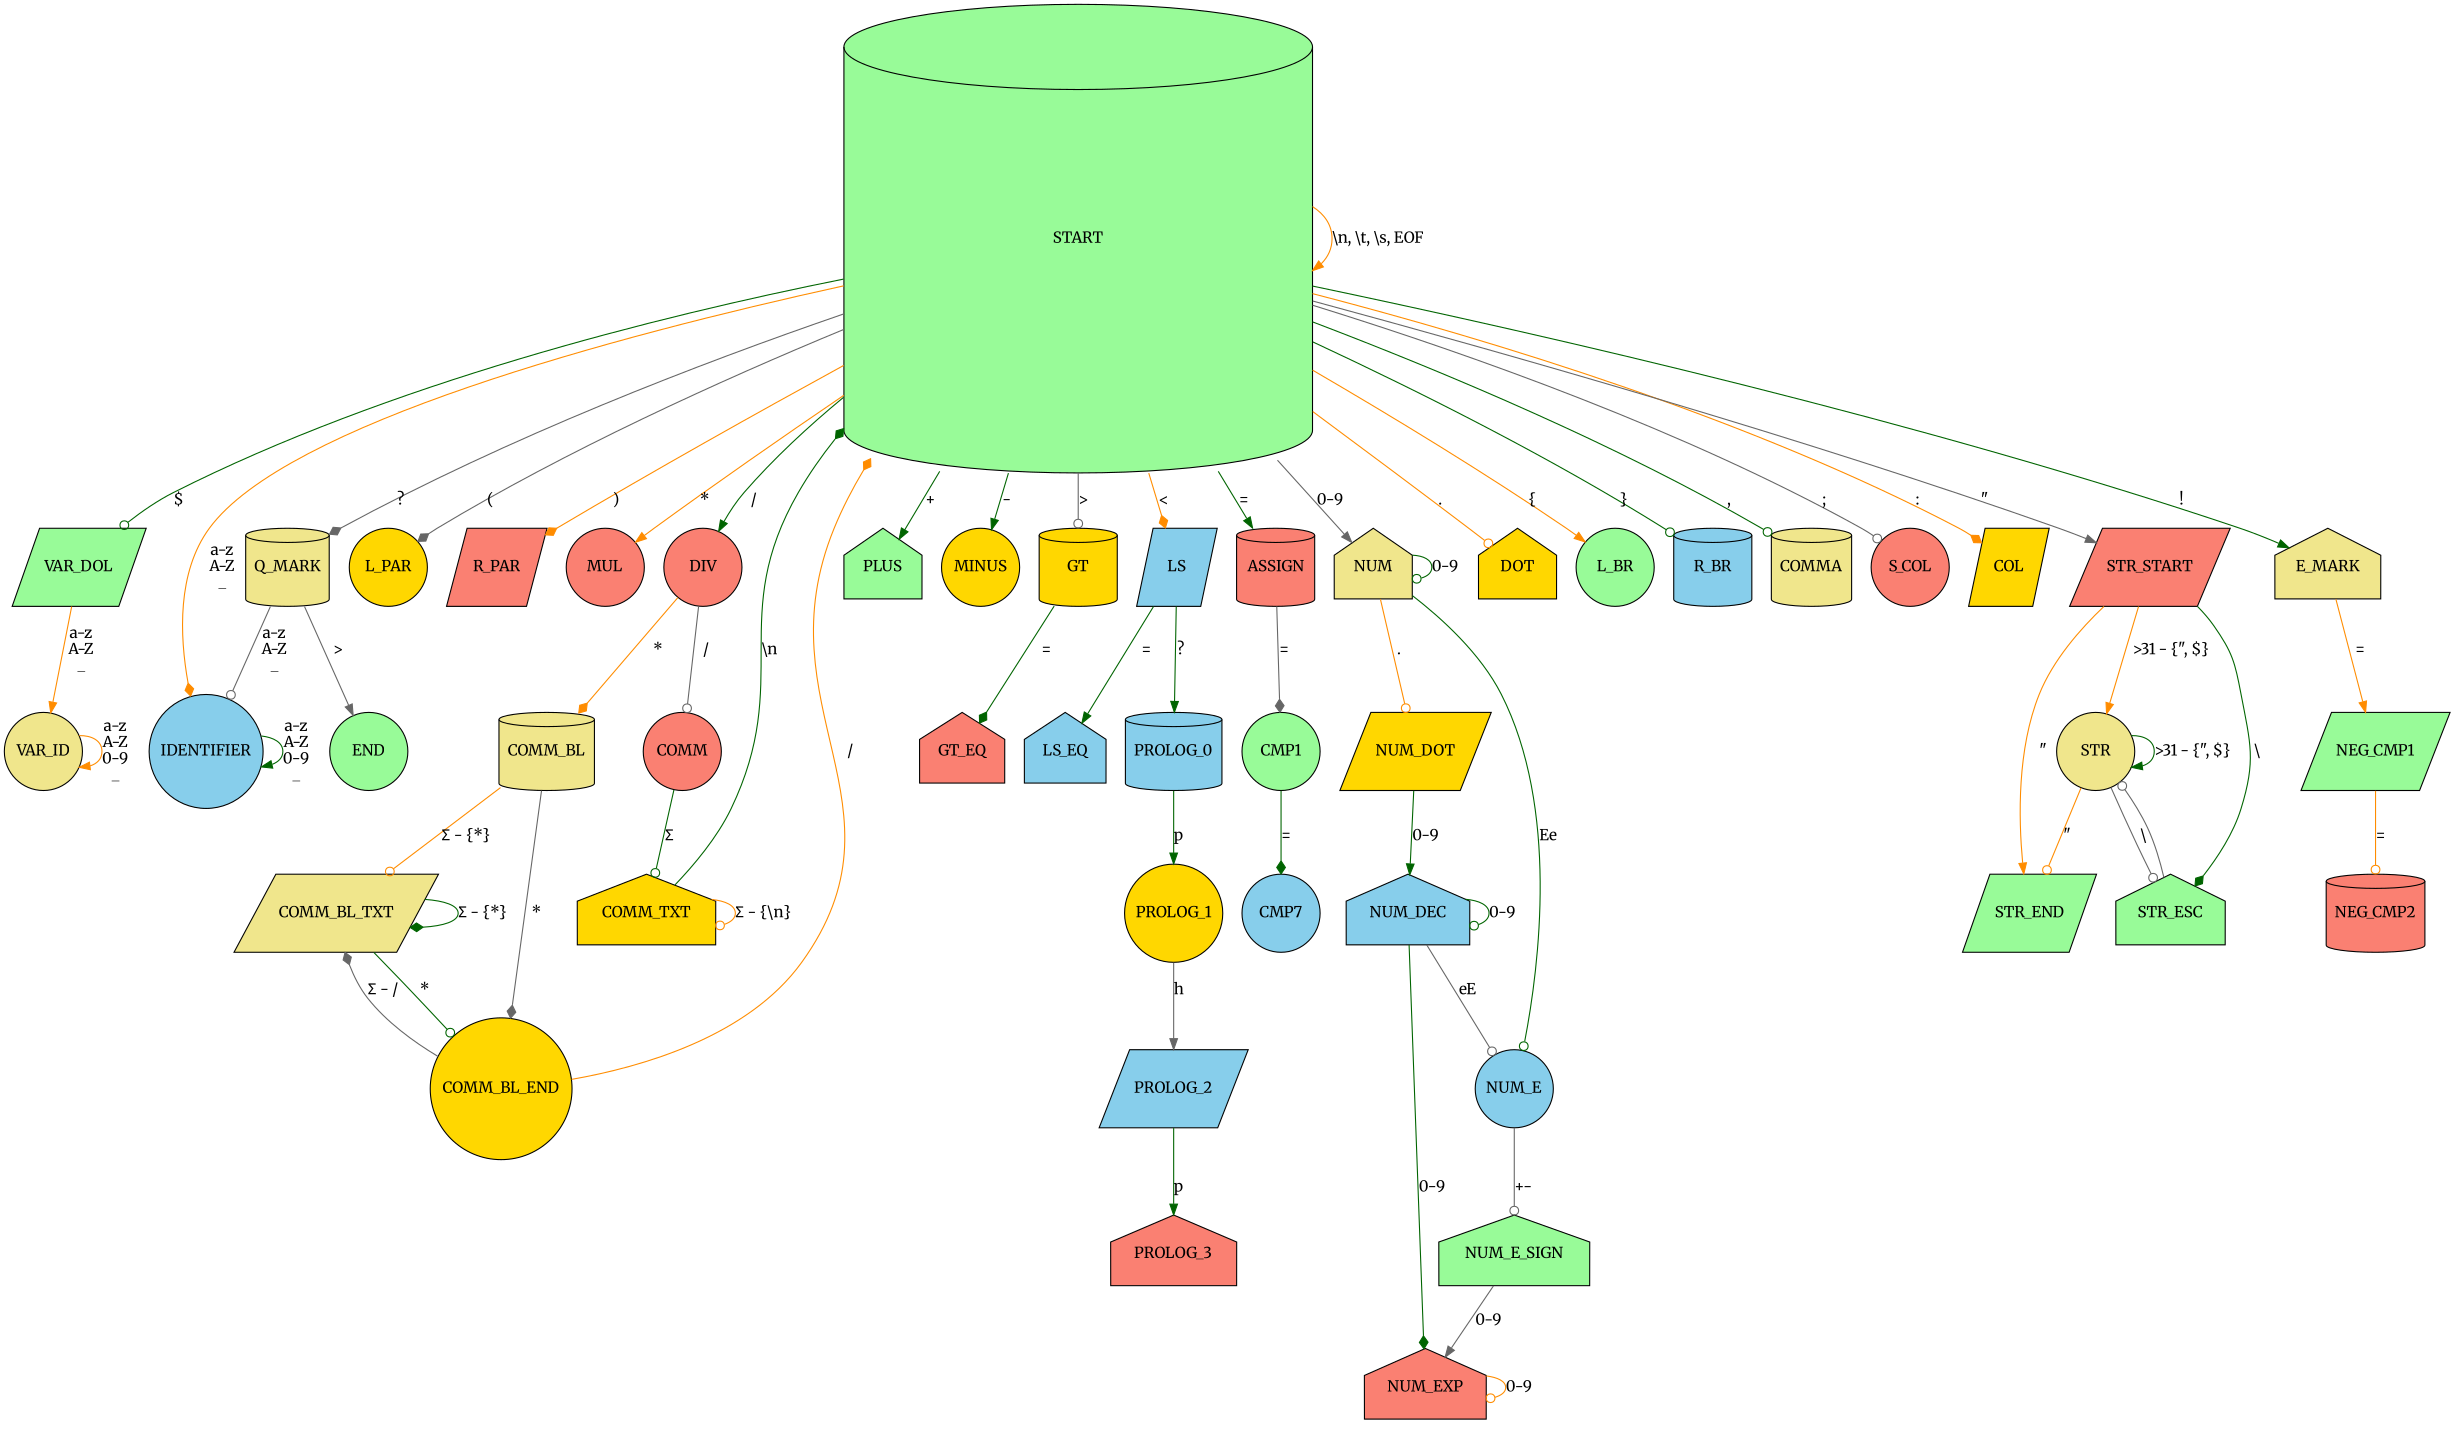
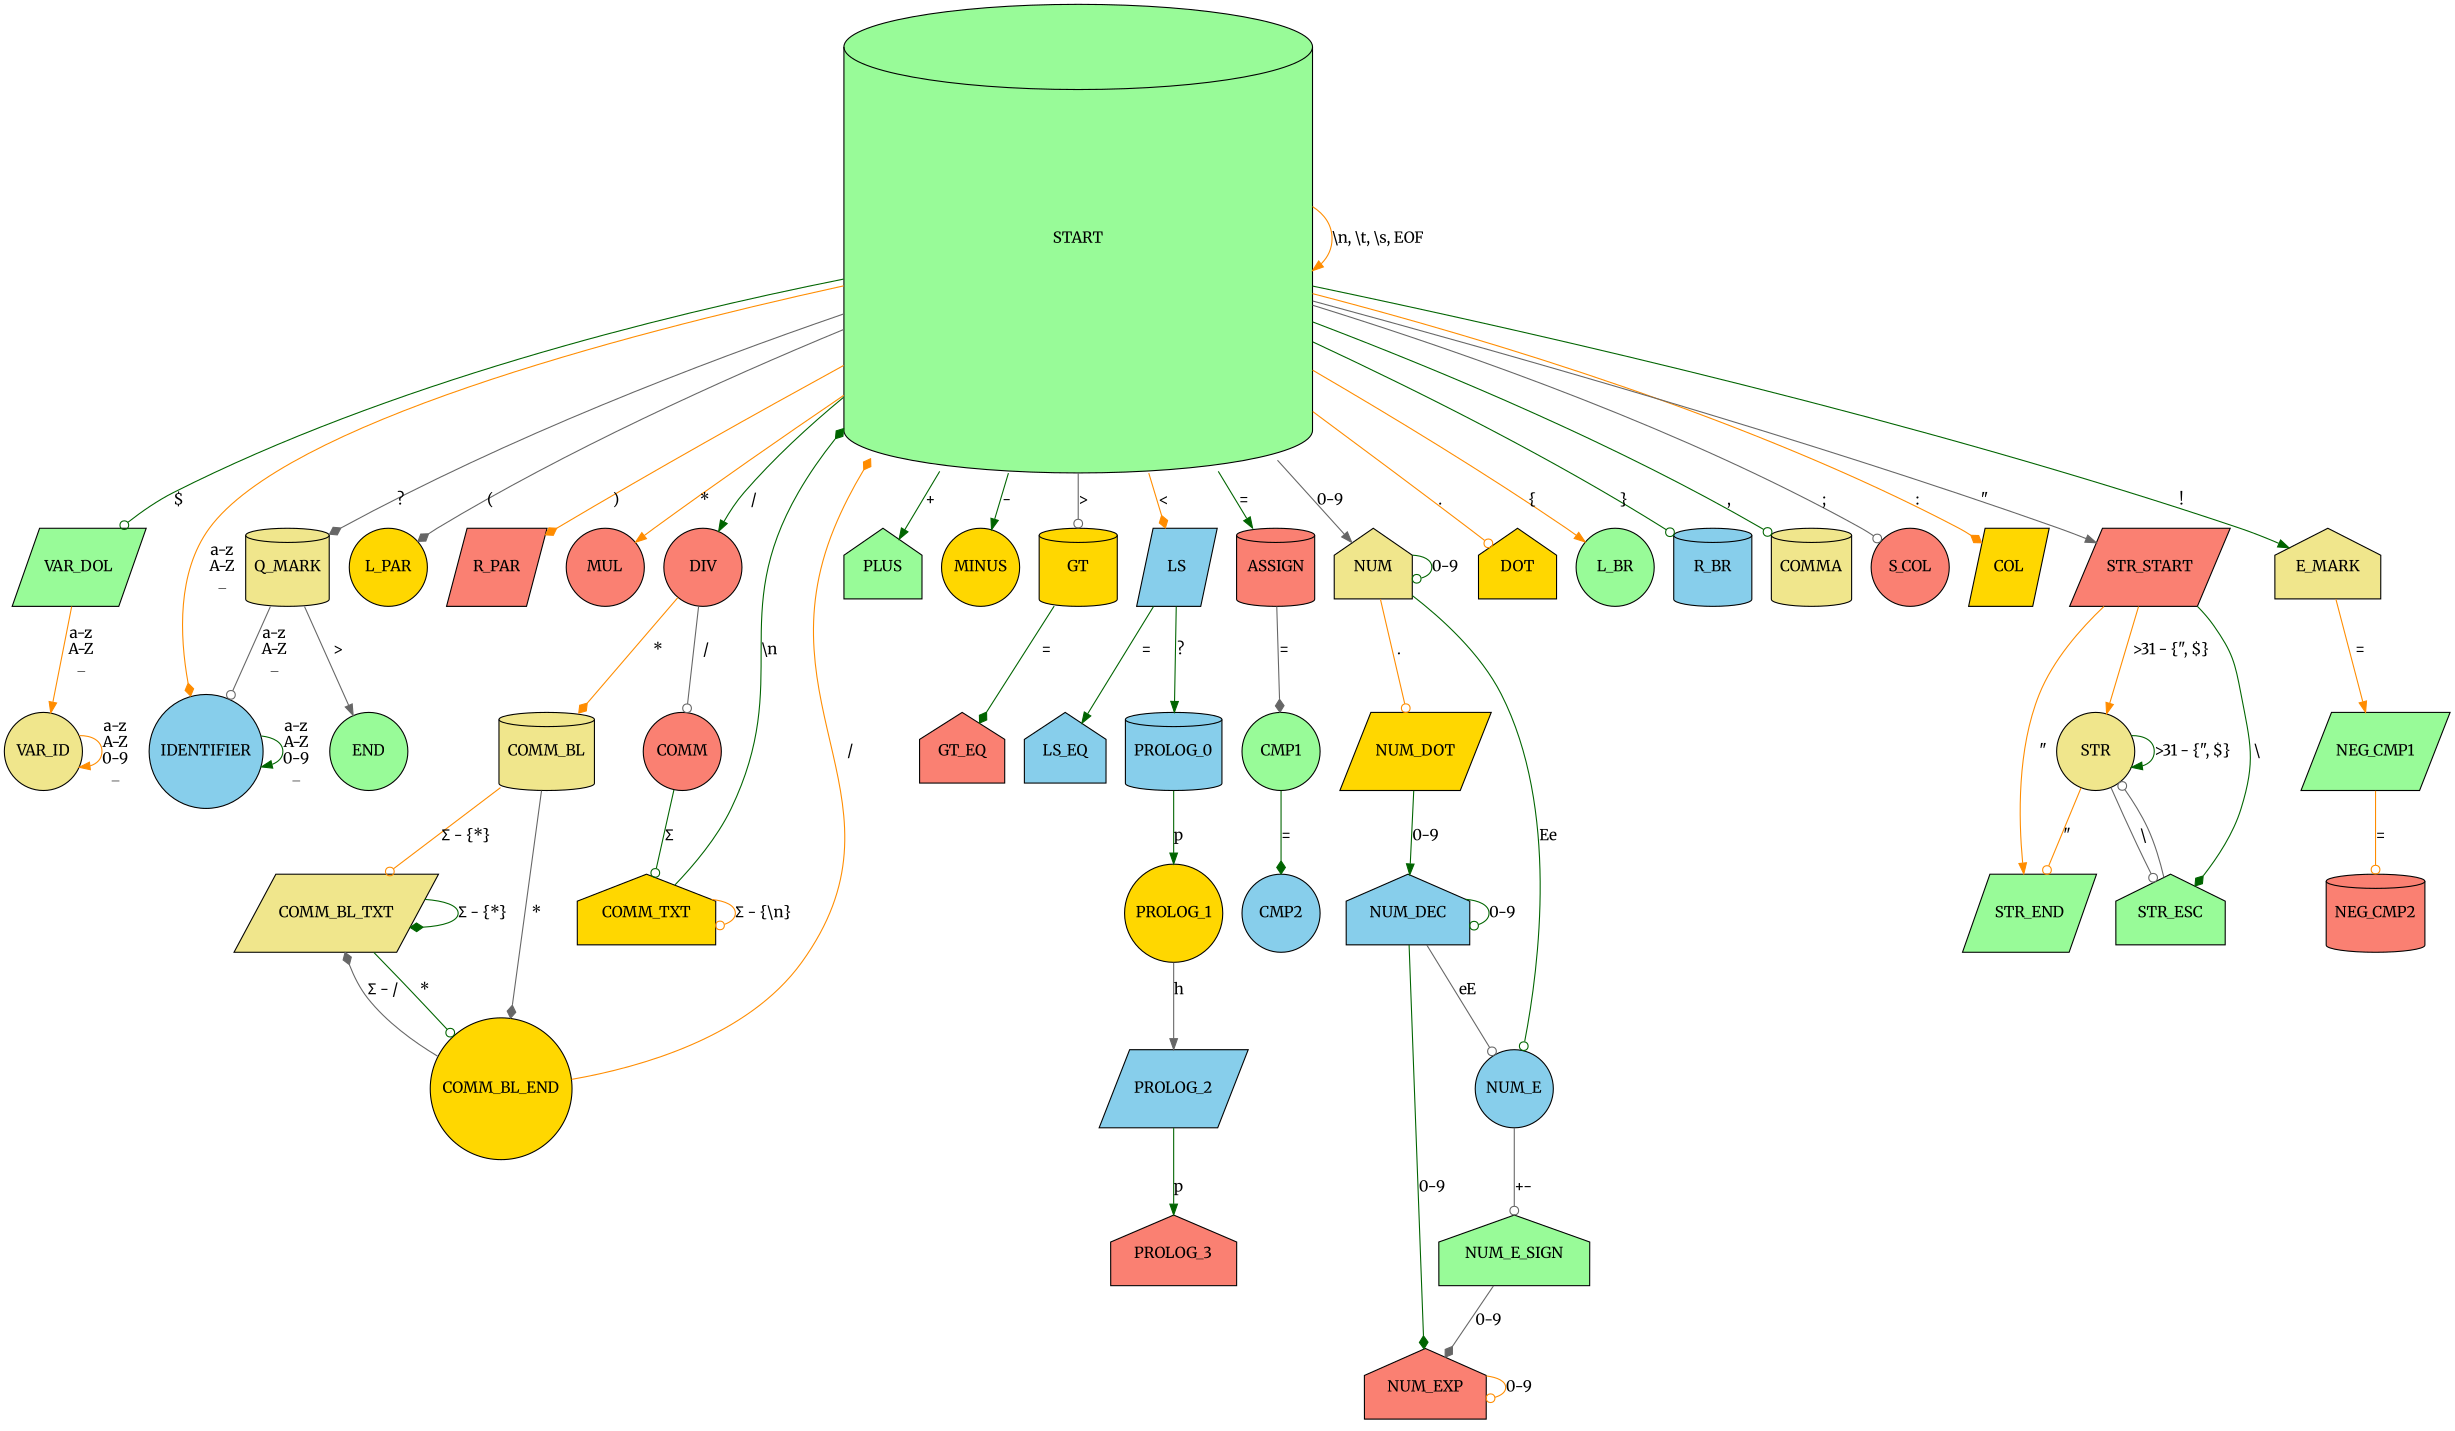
node "CMP7": label "CMP7" -> "CMP2"
edge "NUM_E_SIGN" -> "NUM_EXP": arrowhead normal -> diamond
